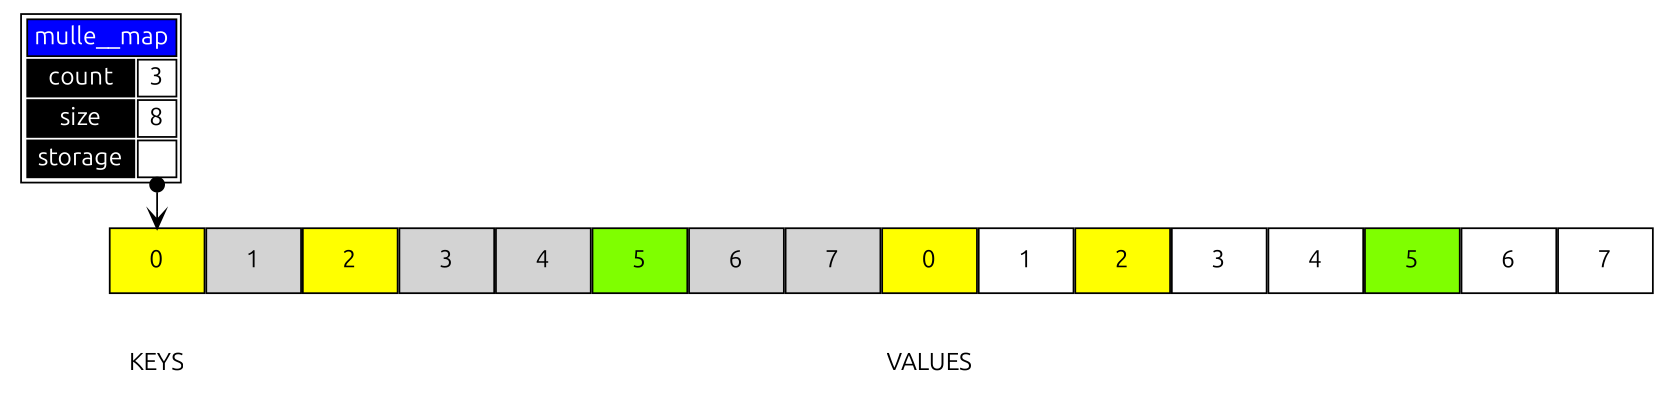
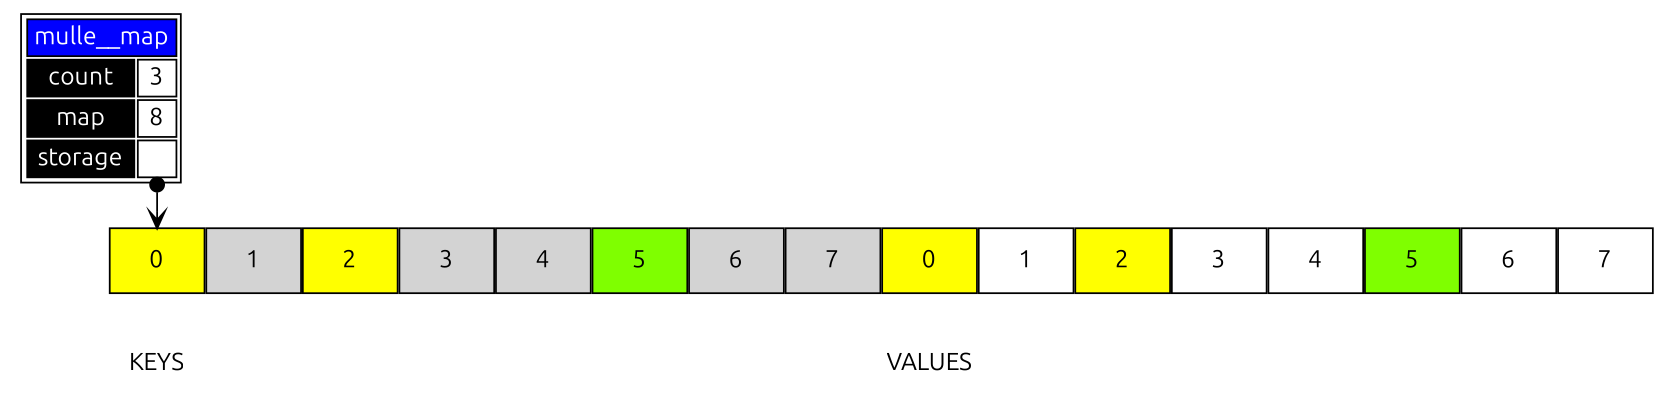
node "mulle__map": text "size" -> "map"
